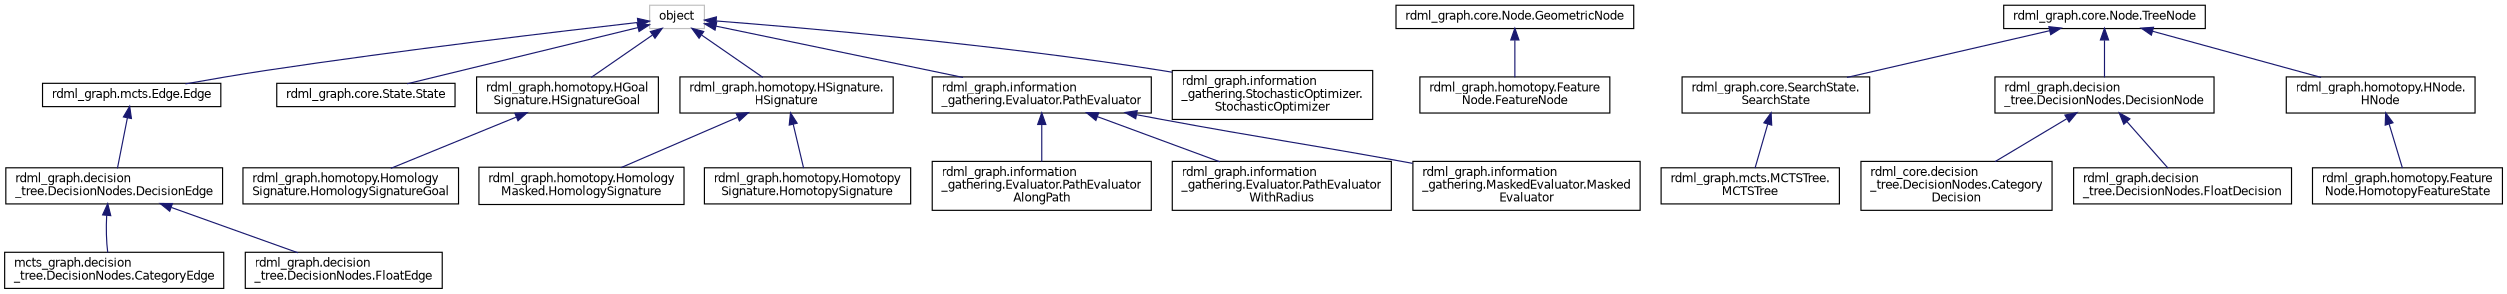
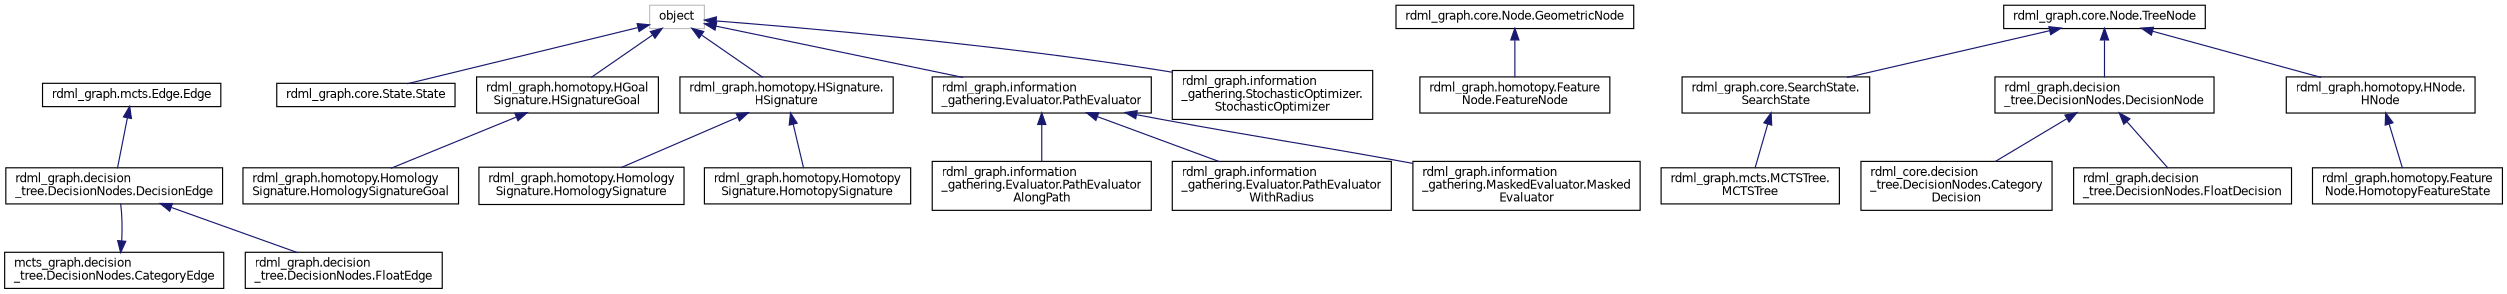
edge "rdml_graph.mcts.Edge.Edge" -> "object": removed
node "rdml_graph.homotopy.Homology Masked.HomologySignature": label "rdml_graph.homotopy.Homology Masked.HomologySignature" -> "rdml_graph.homotopy.Homology Signature.HomologySignature"
edge "mcts_graph.decision _tree.DecisionNodes.CategoryEdge" -> "rdml_graph.decision _tree.DecisionNodes.DecisionEdge": reversed
